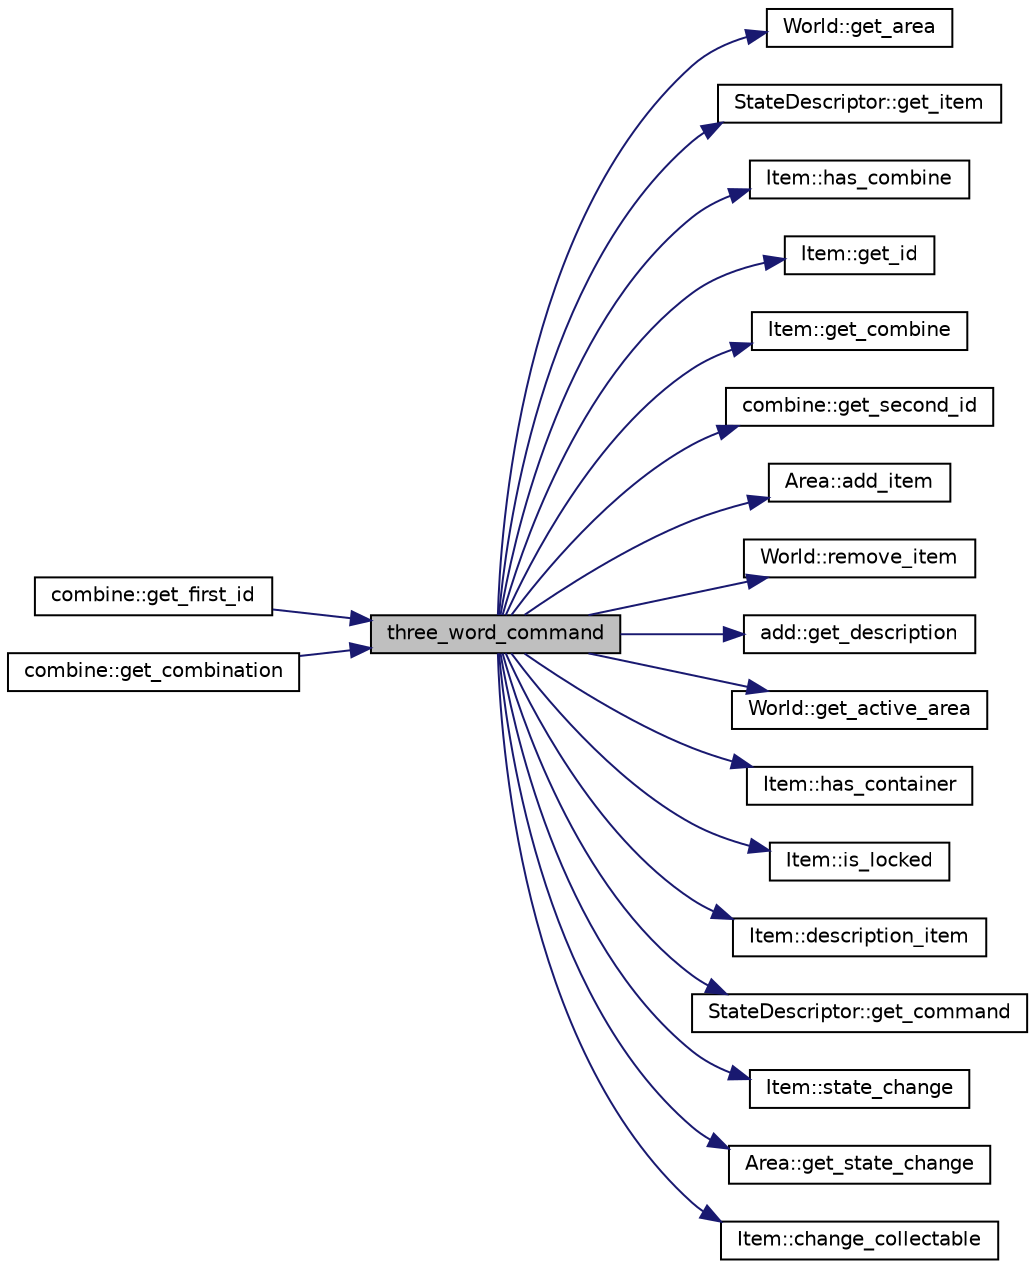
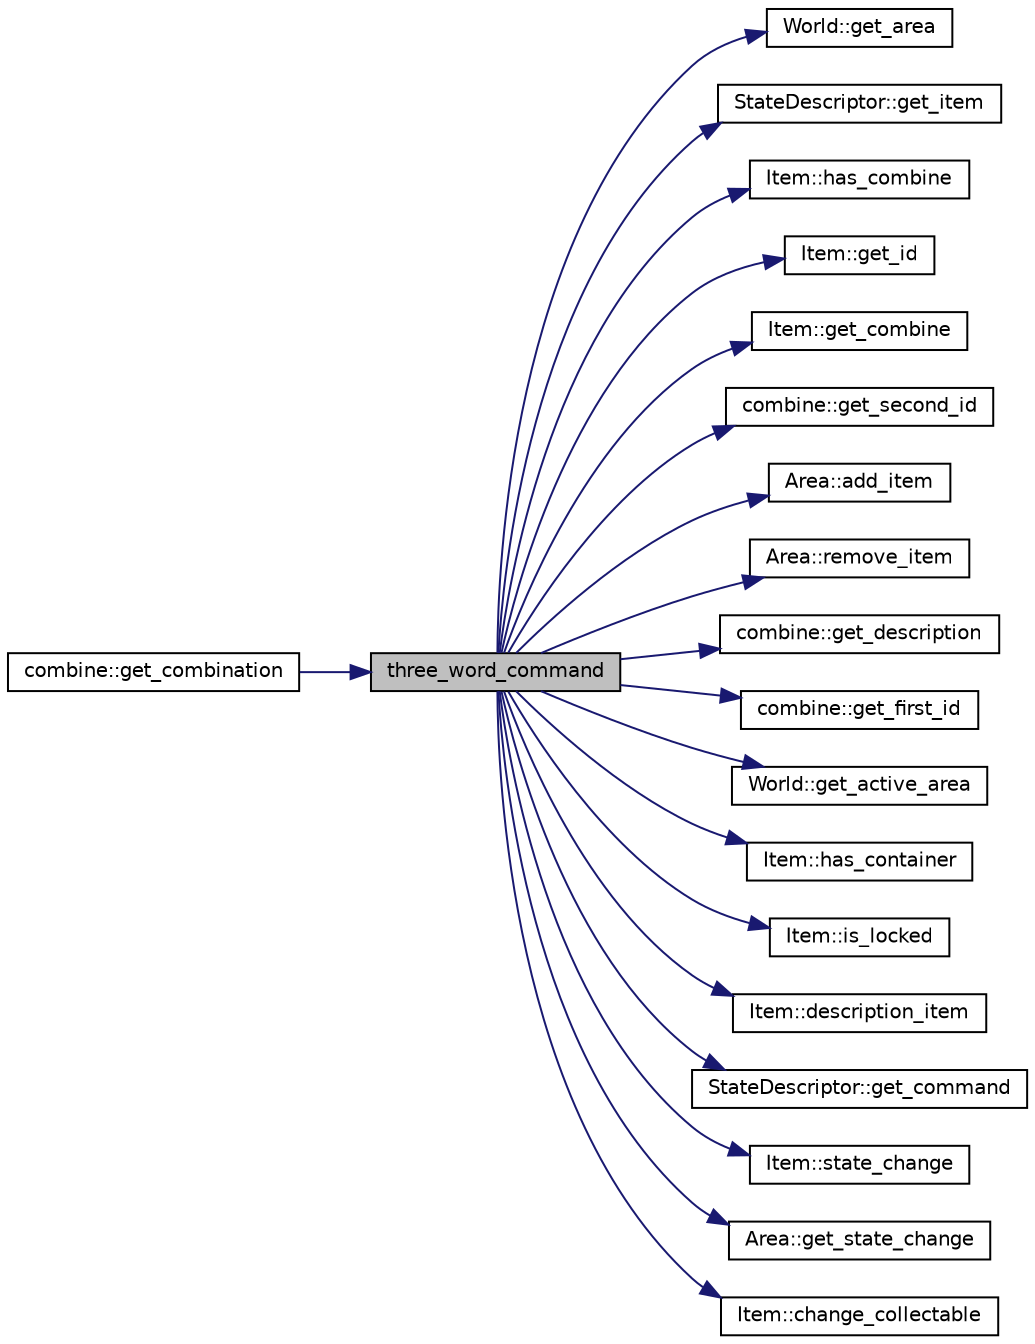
node "World::remove_item": label "World::remove_item" -> "Area::remove_item"
edge "combine::get_first_id" -> "three_word_command": reversed
node "add::get_description": label "add::get_description" -> "combine::get_description"
